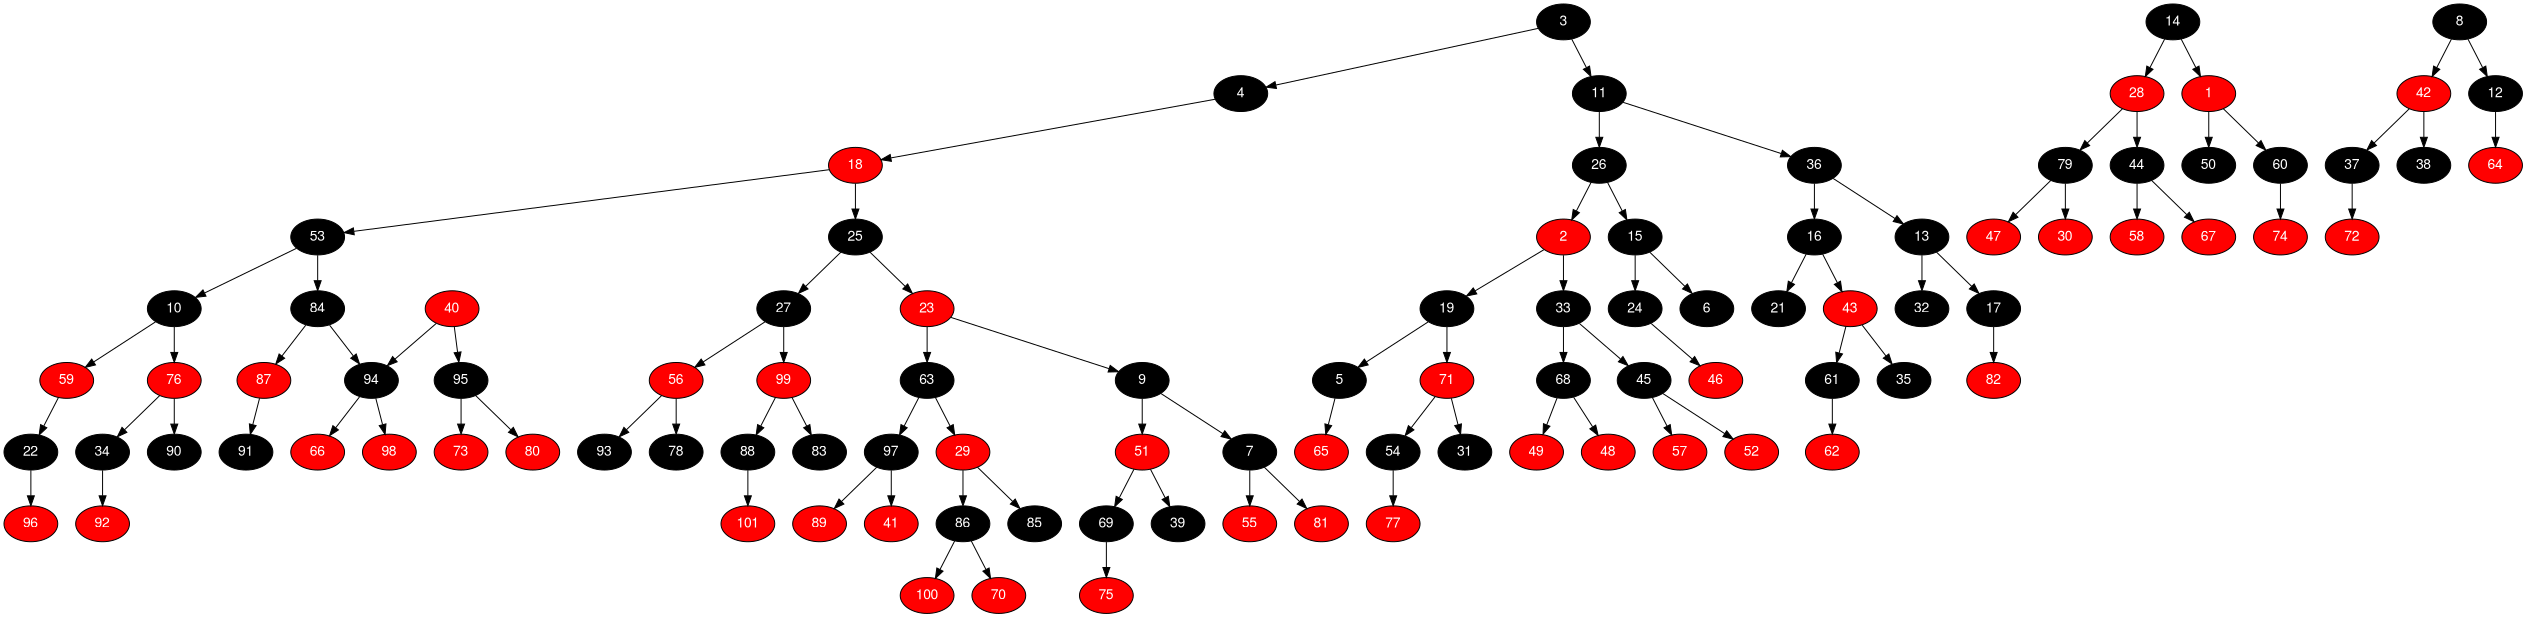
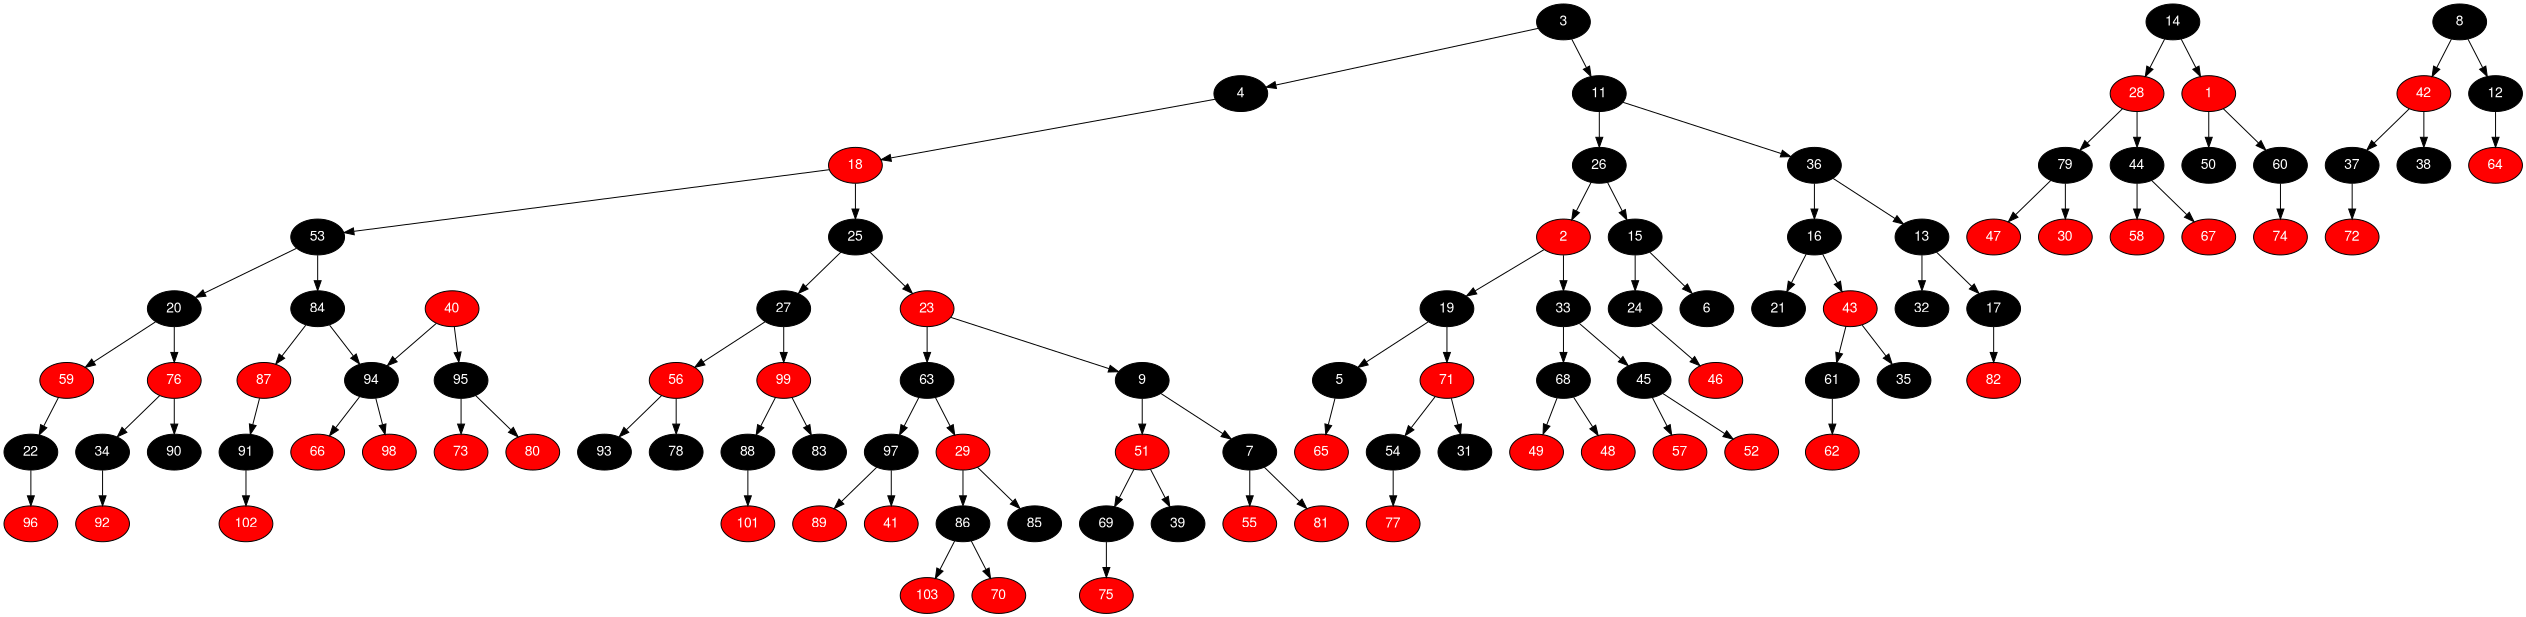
node "10": label "10" -> "20"
node "102": added
node "100": label "100" -> "103"
